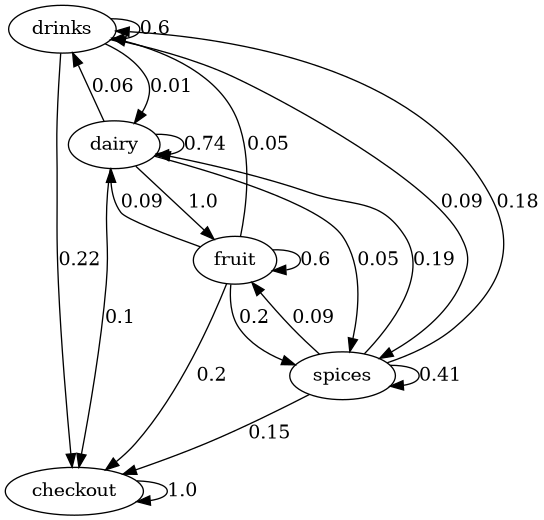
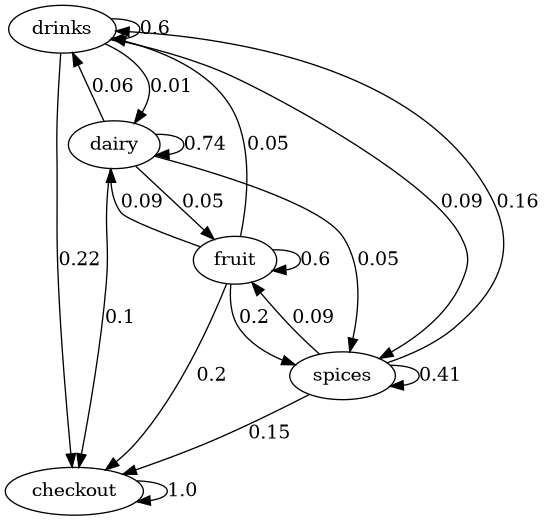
edge "dairy" -> "fruit": label "1.0" -> "0.05"
edge "spices" -> "drinks": label "0.18" -> "0.16"
edge "spices" -> "dairy": removed, label "0.19"
